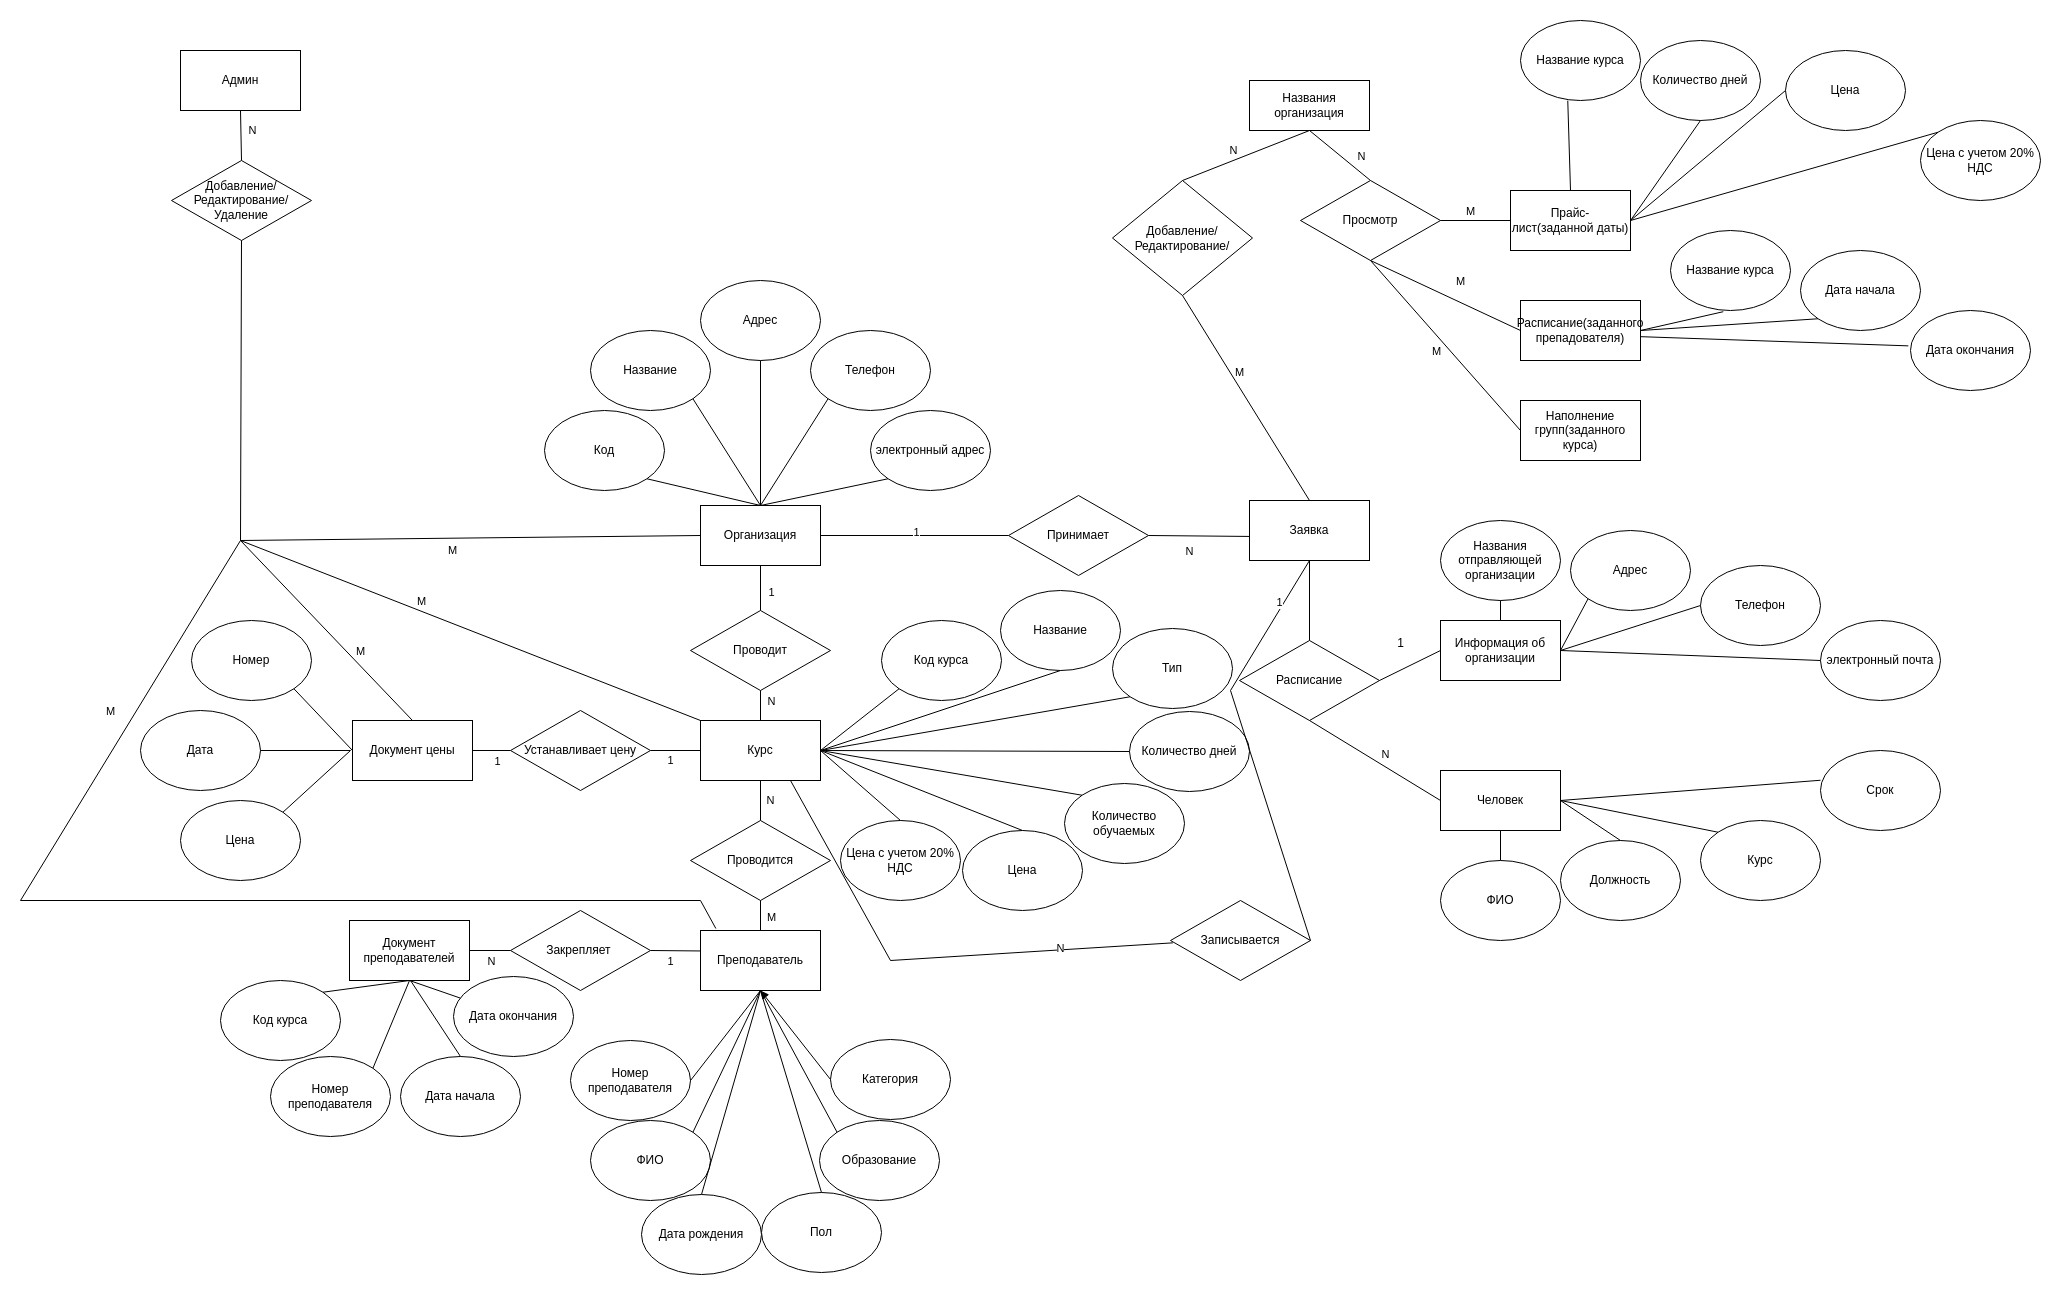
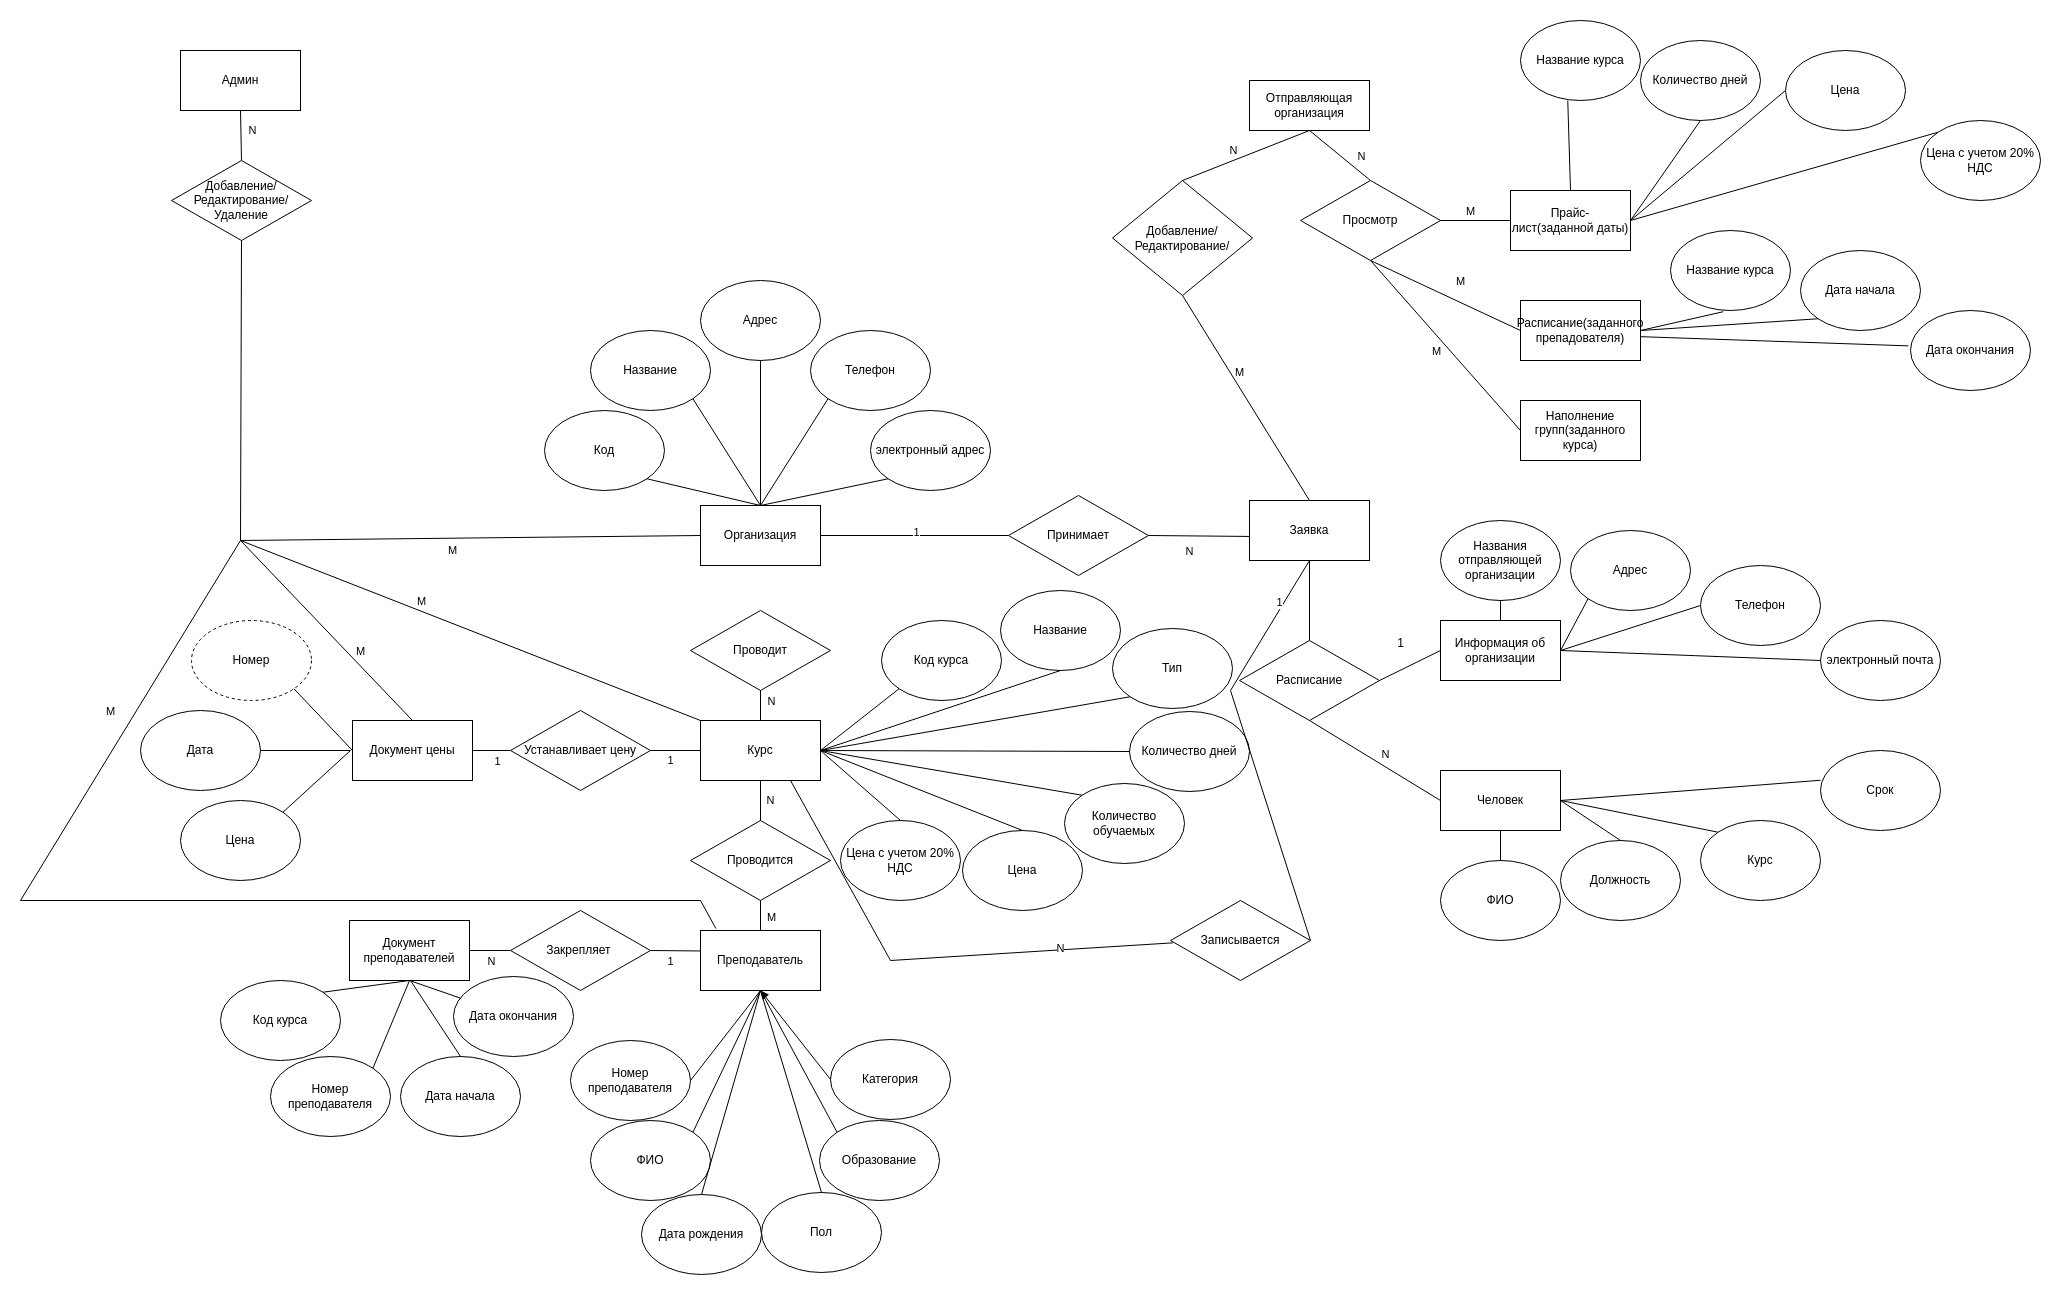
node "Названия организация": label "Названия организация" -> "Отправляющая организация"
edge "Организация" -- "Проводит": removed, label "1"
node "Номер": style solid -> dashed
